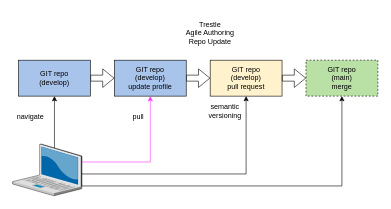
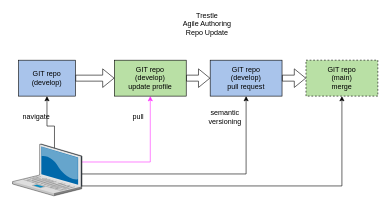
node "Trestle Agile Authoring Repo Update": moved (210, 33) -> (207, 24)
node "GIT repo (develop)": size 72x36 -> 57x36
node "GIT repo (develop) update profile": fillcolor #a9c4eb -> #b9e0a5
node "GIT repo (develop) pull request": fillcolor #fff2cc -> #a9c4eb
node "semantic versioning": moved (225, 111) -> (225, 117)
node "navigate": moved (30, 117) -> (36, 117)
